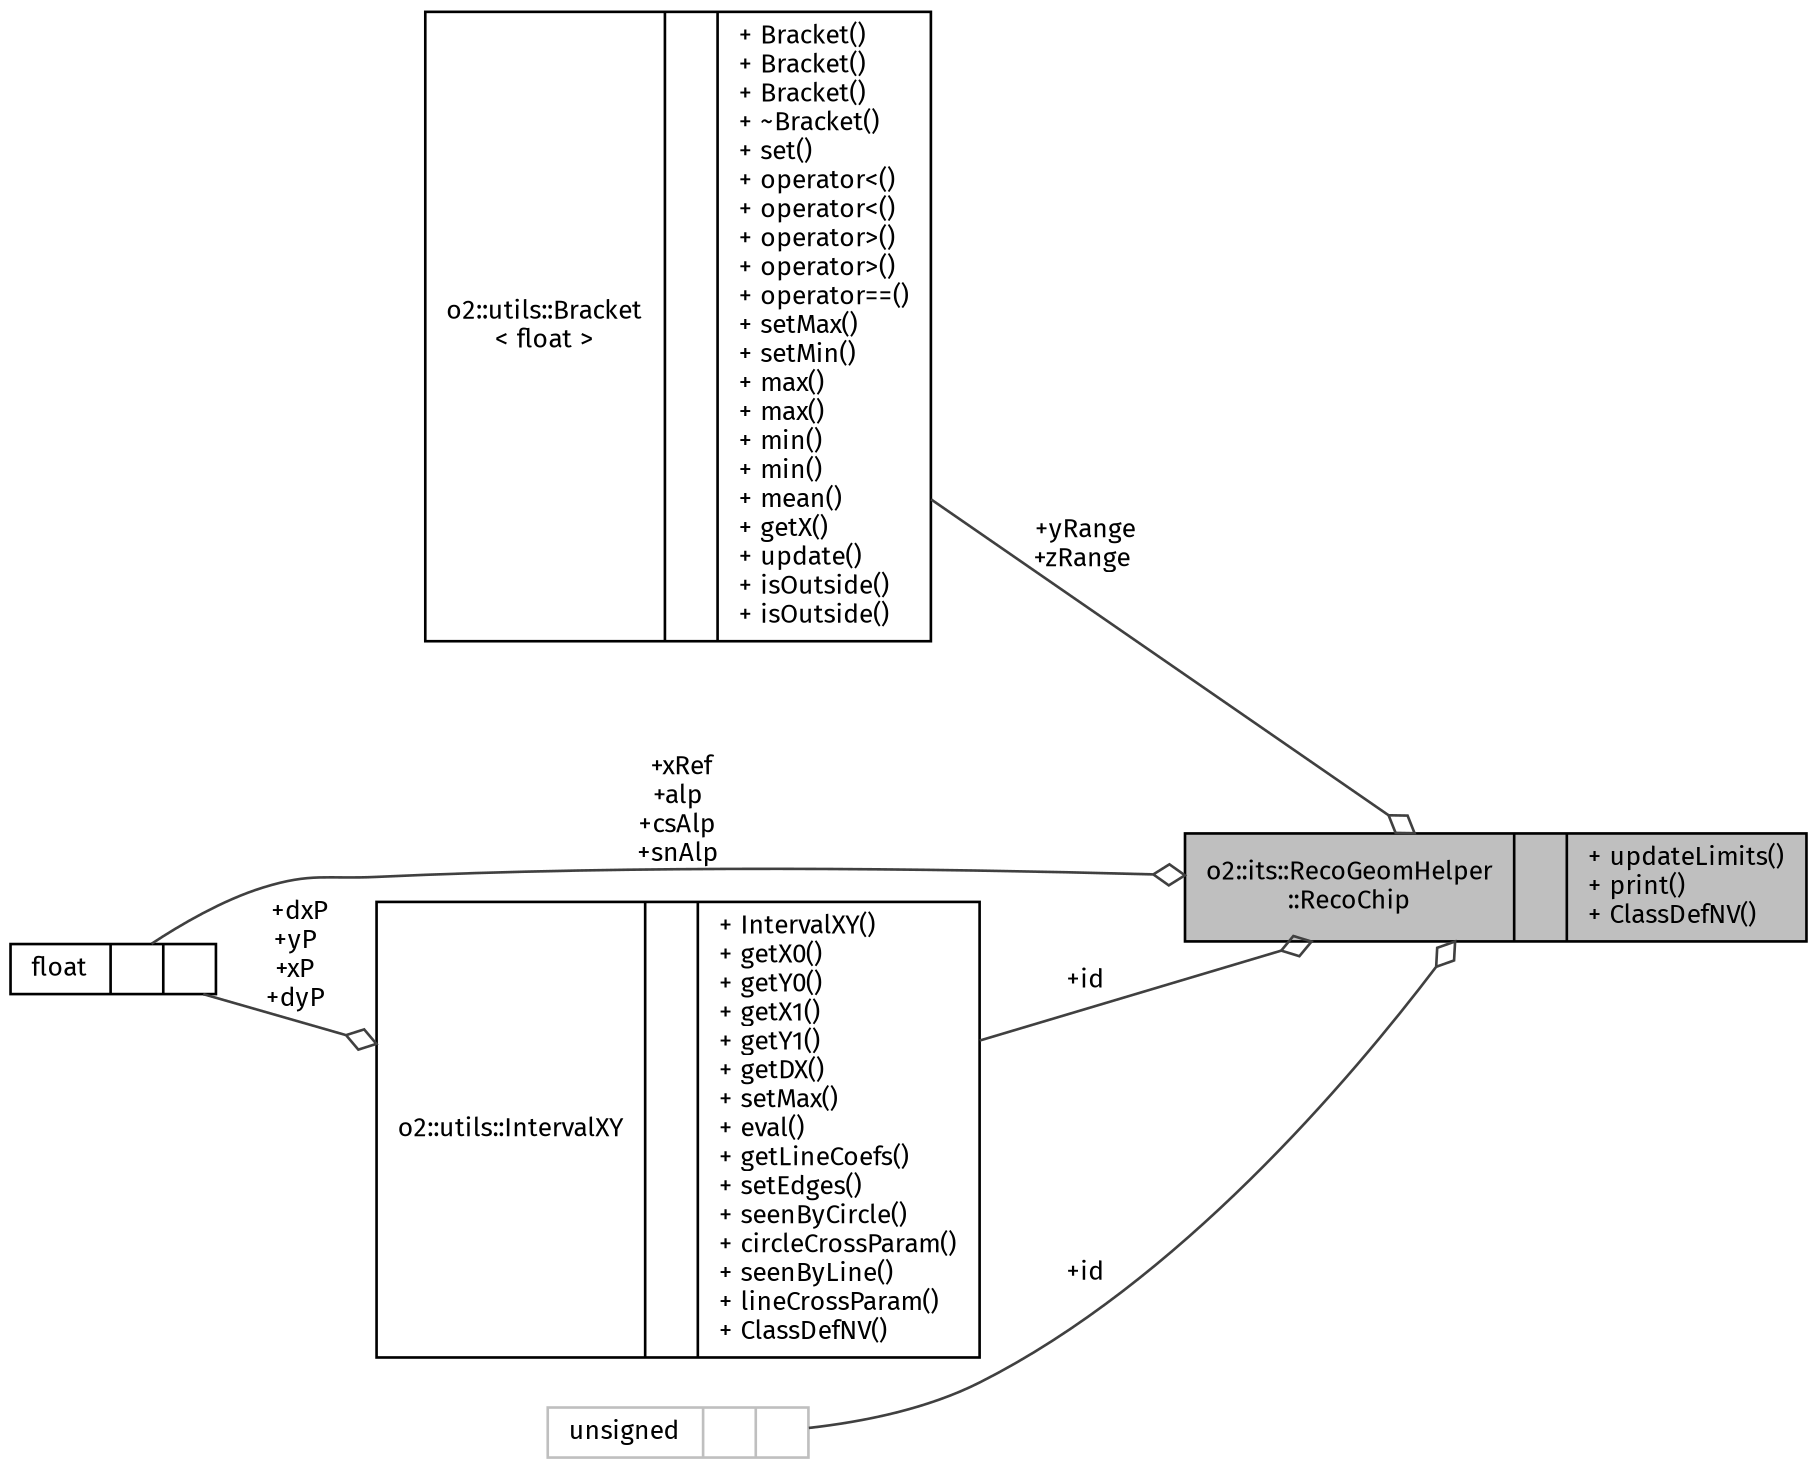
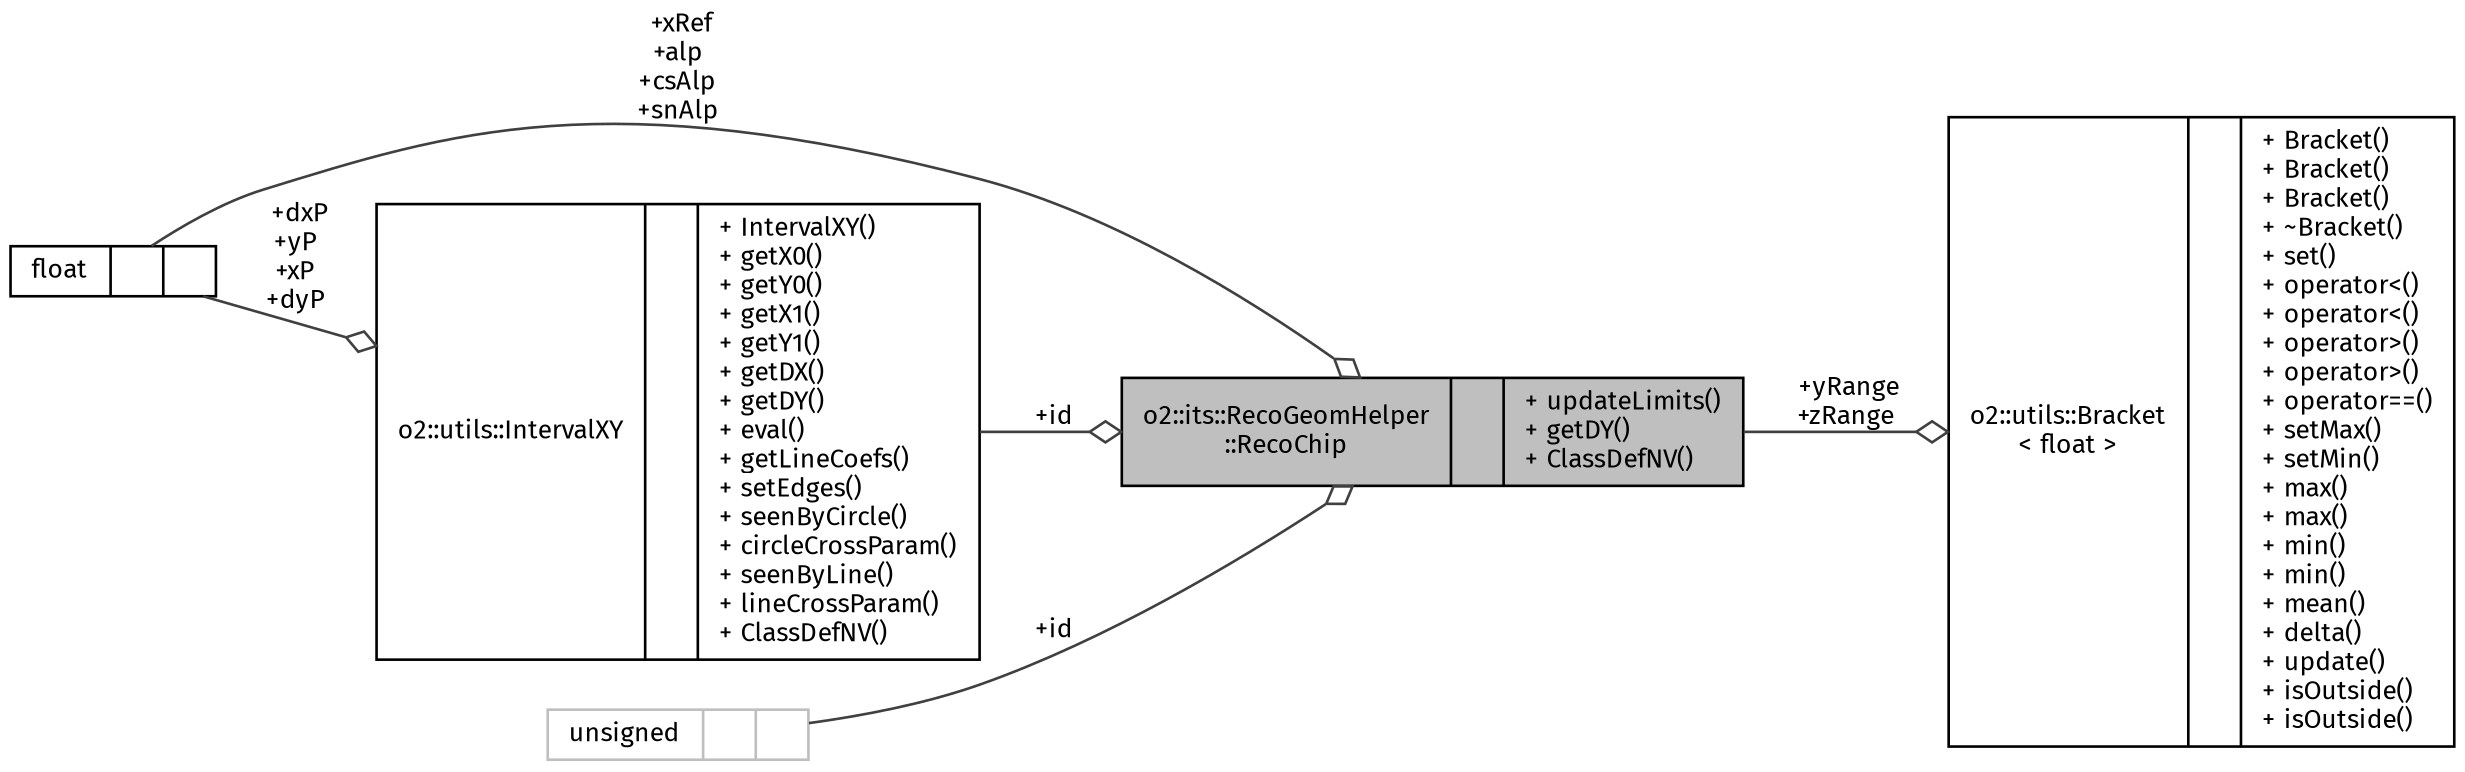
node "o2::utils::Bracket": text "+ getX()" -> "+ delta()"
edge "o2::utils::Bracket" -> "o2::its::RecoGeomHelper": reversed
node "o2::its::RecoGeomHelper": text "+ print()" -> "+ getDY()"
node "o2::utils::IntervalXY": text "+ setMax()" -> "+ getDY()"
